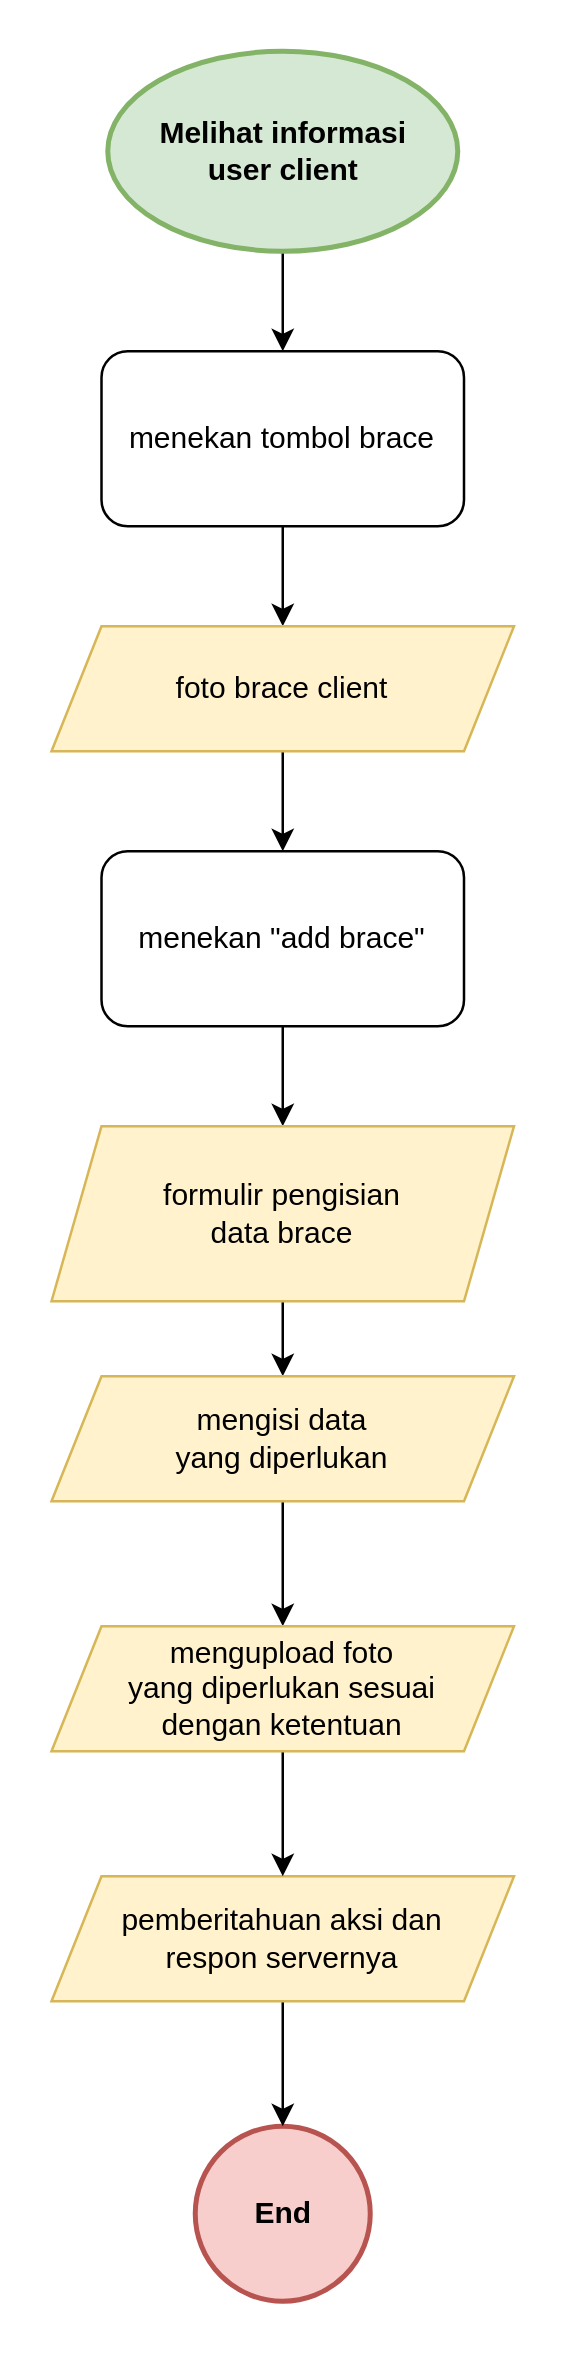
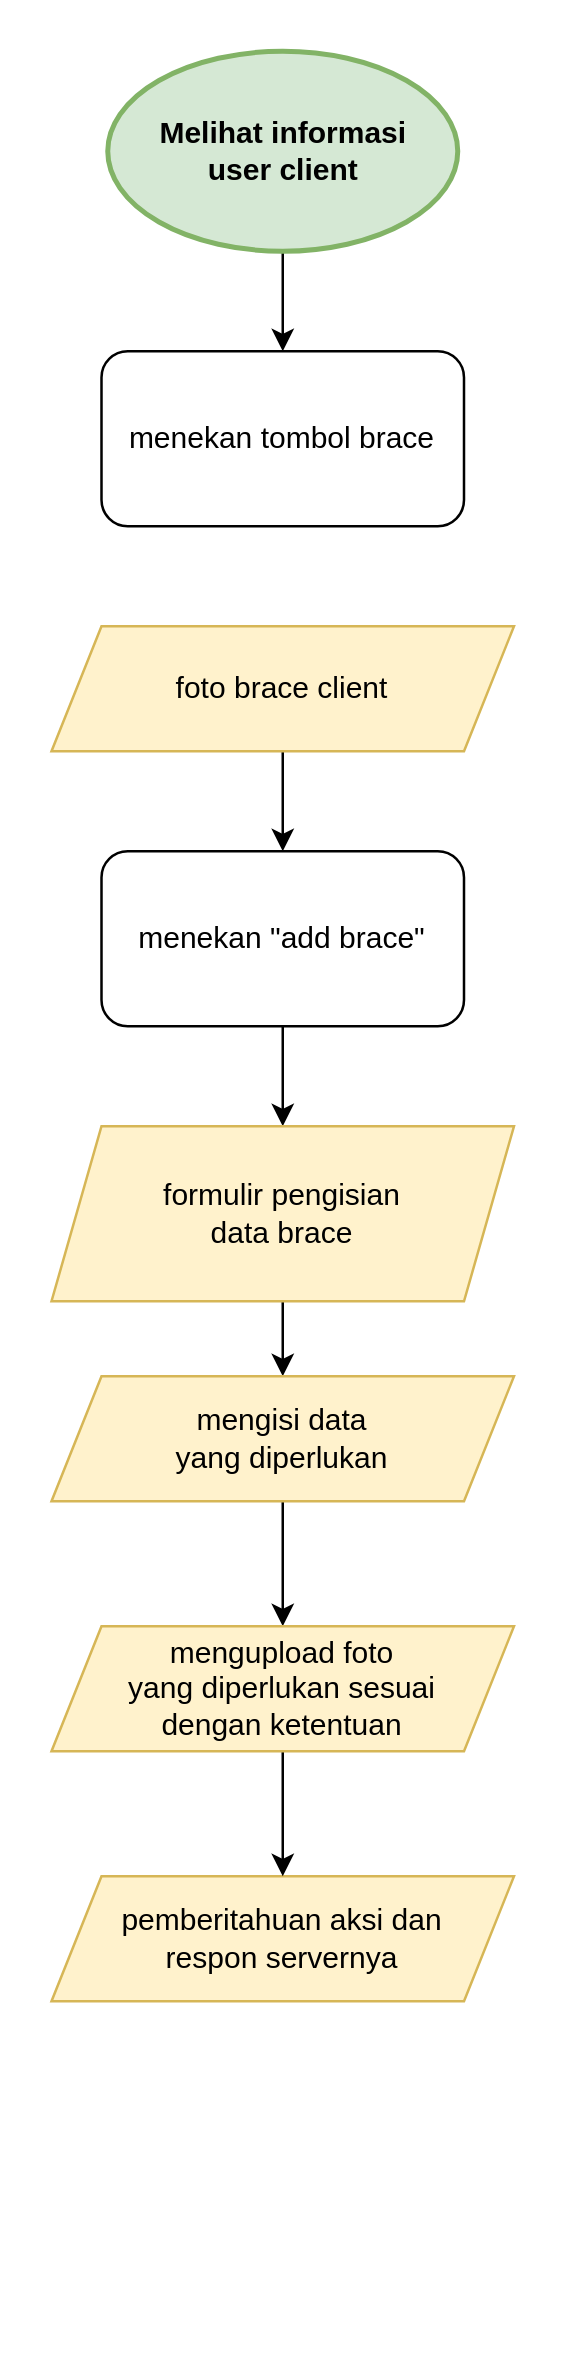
edge "menekan tombol brace" -> "foto brace client": removed
edge "pemberitahuan aksi dan respon servernya" -> "End": removed
node "End": removed
